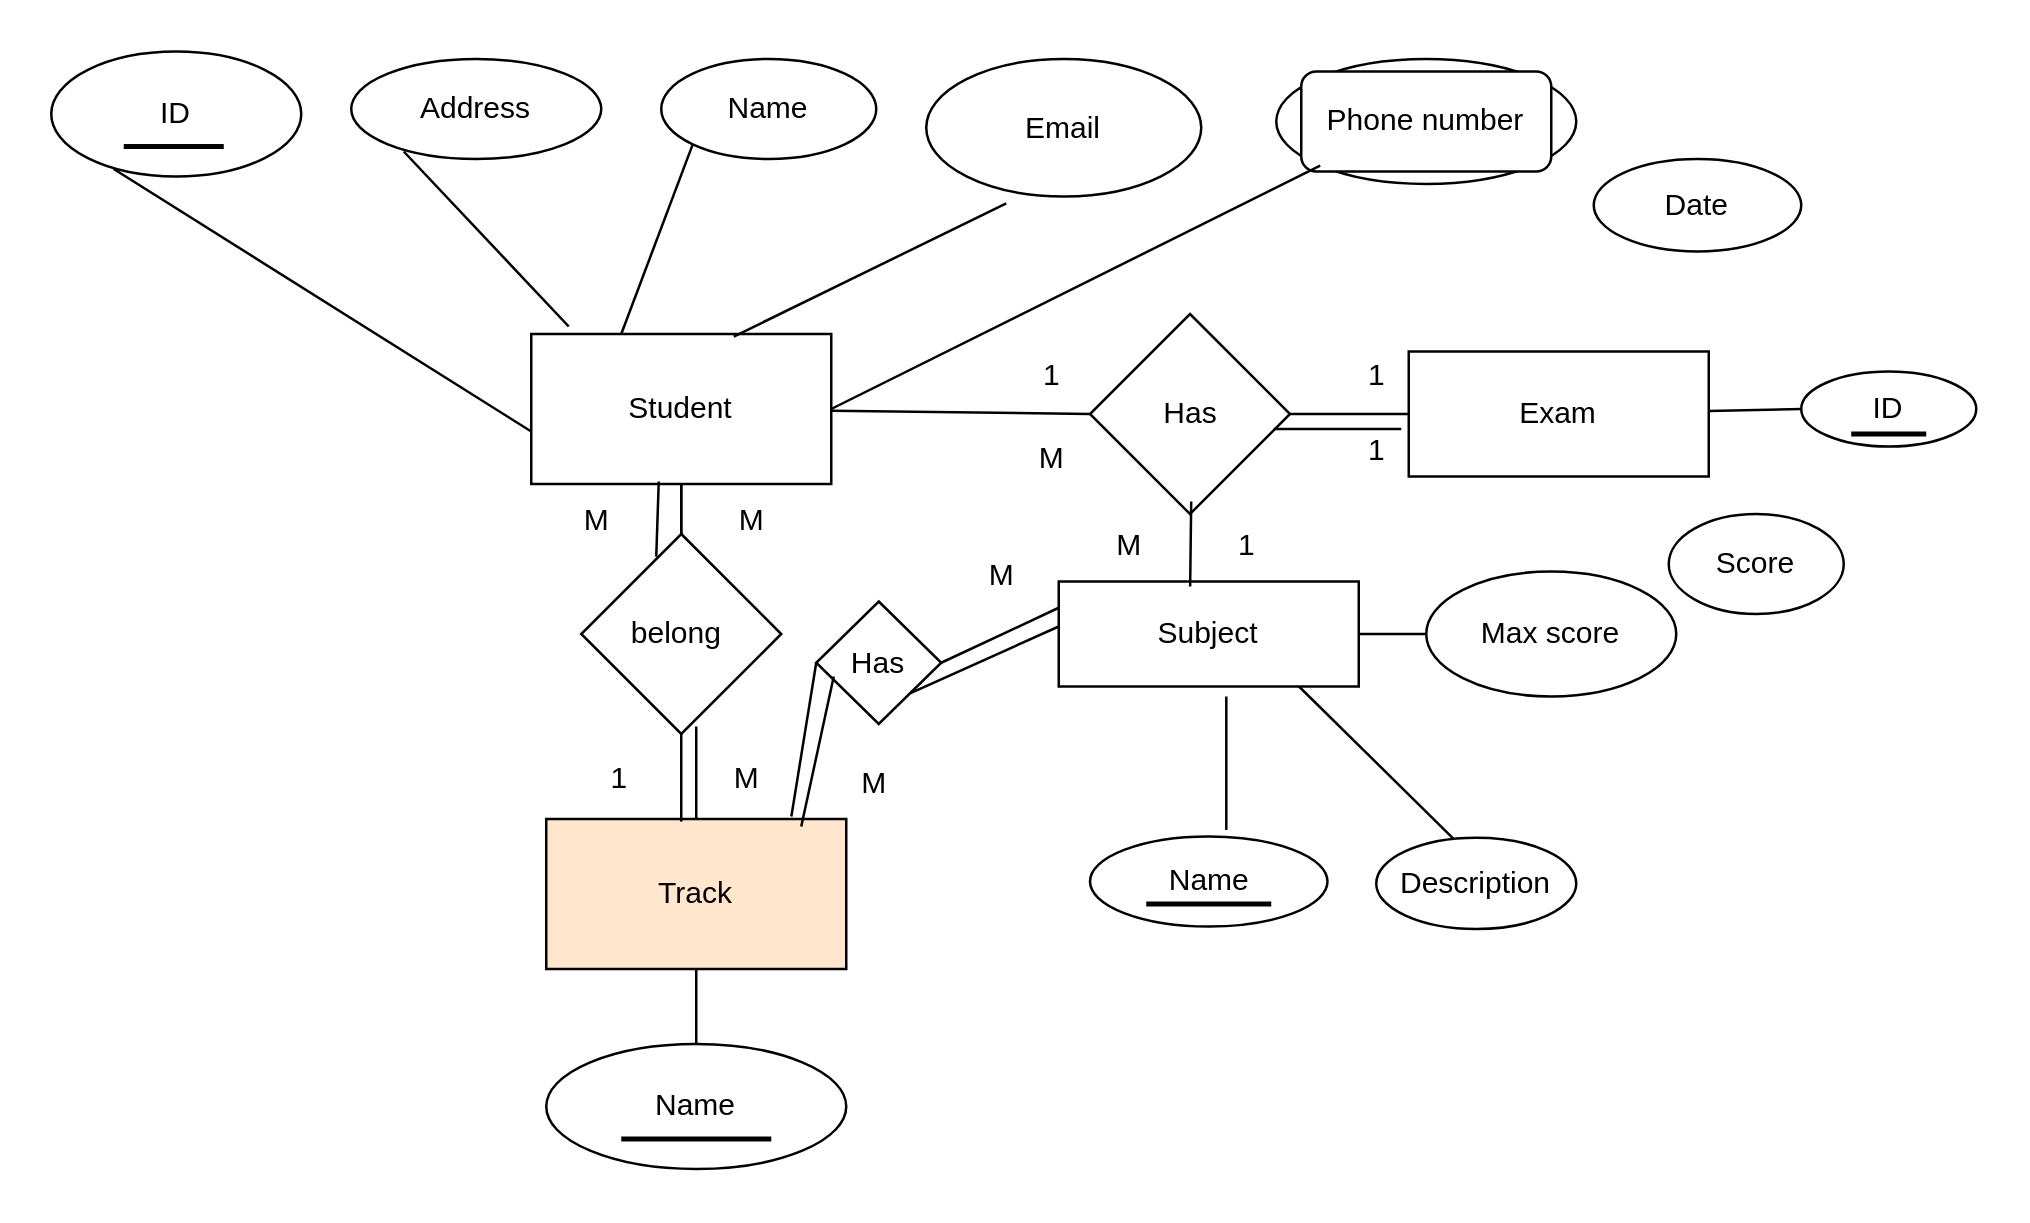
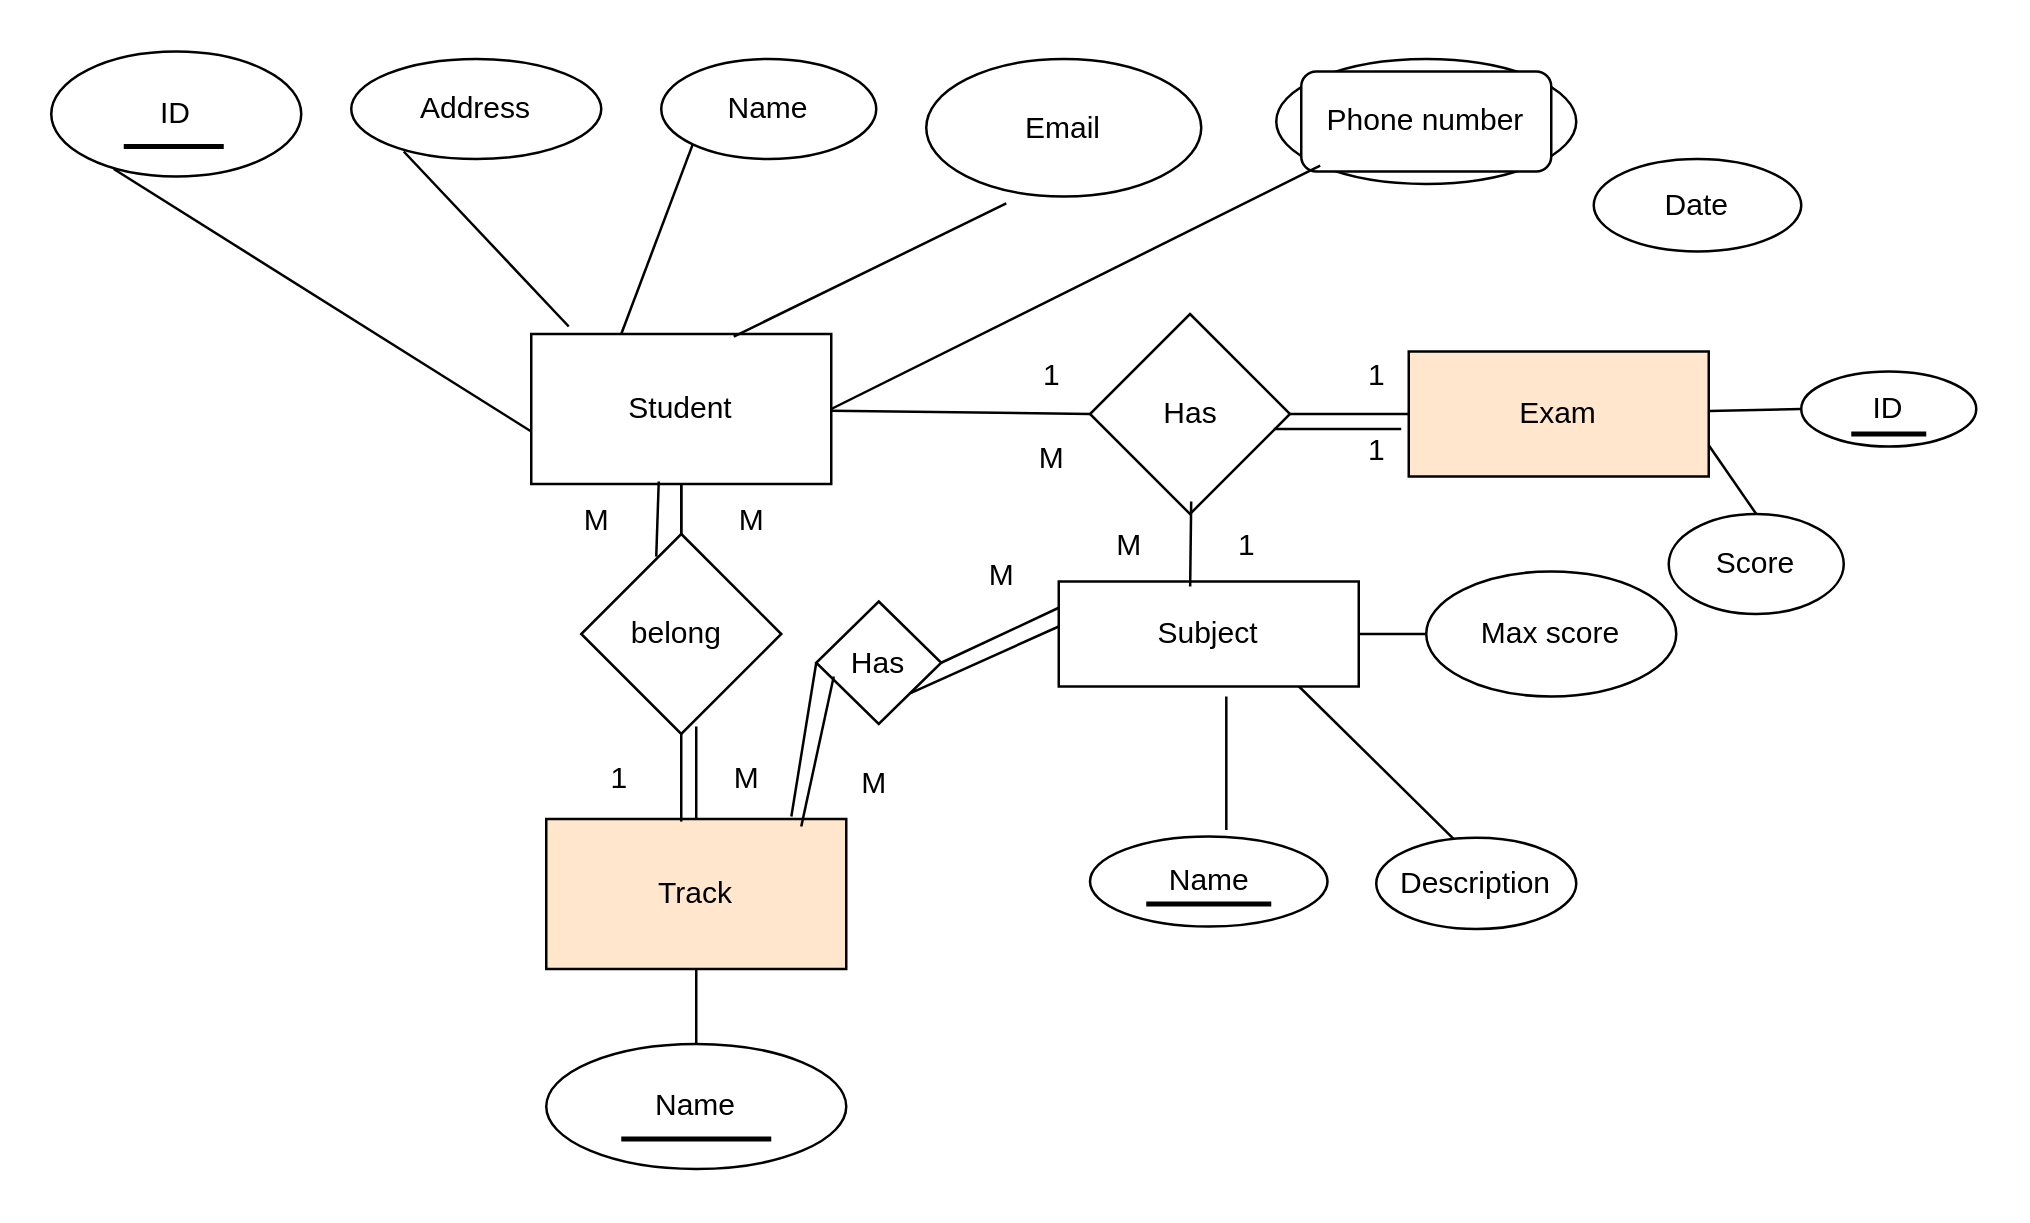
node "Exam": fillcolor #ffffff -> #ffe6cc
edge "Exam" -- "Score": added
